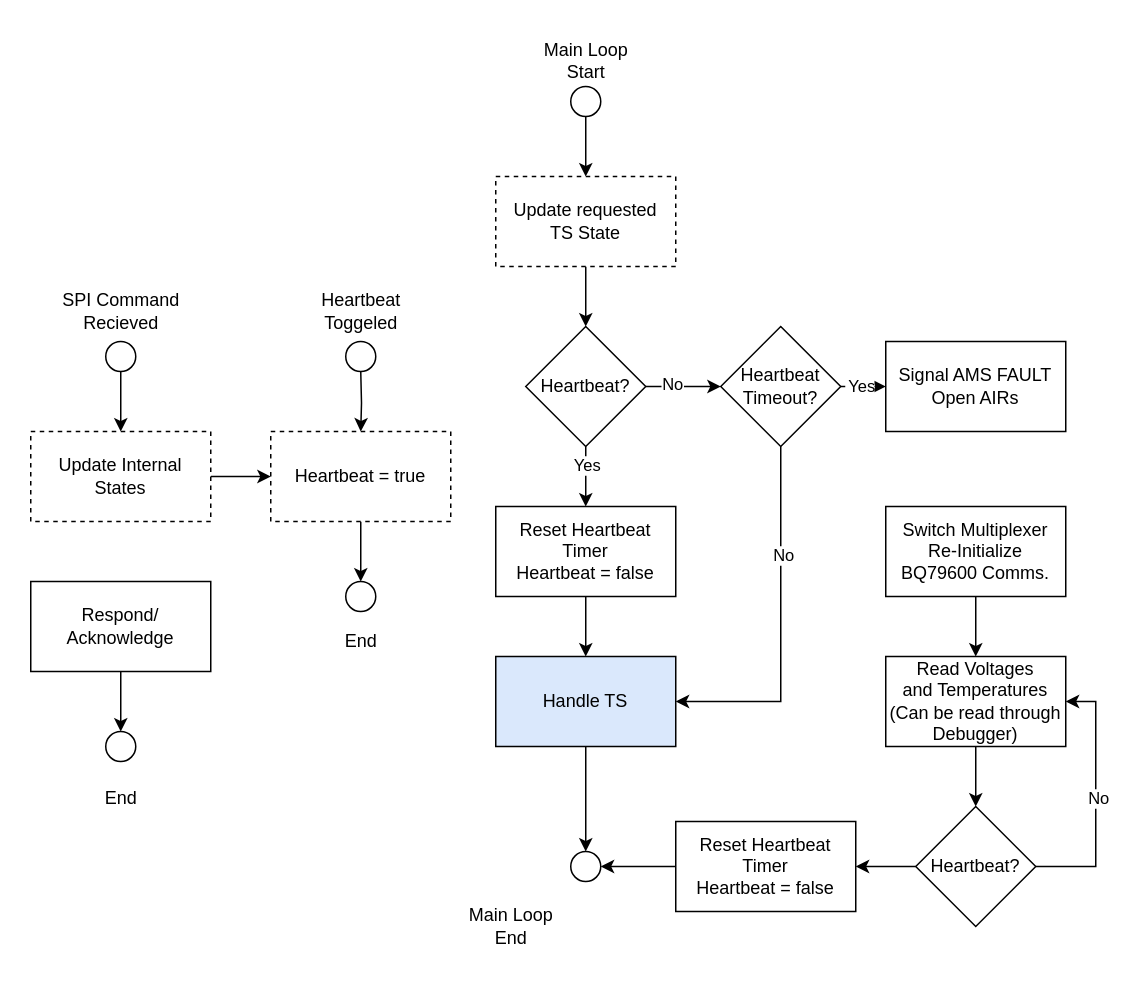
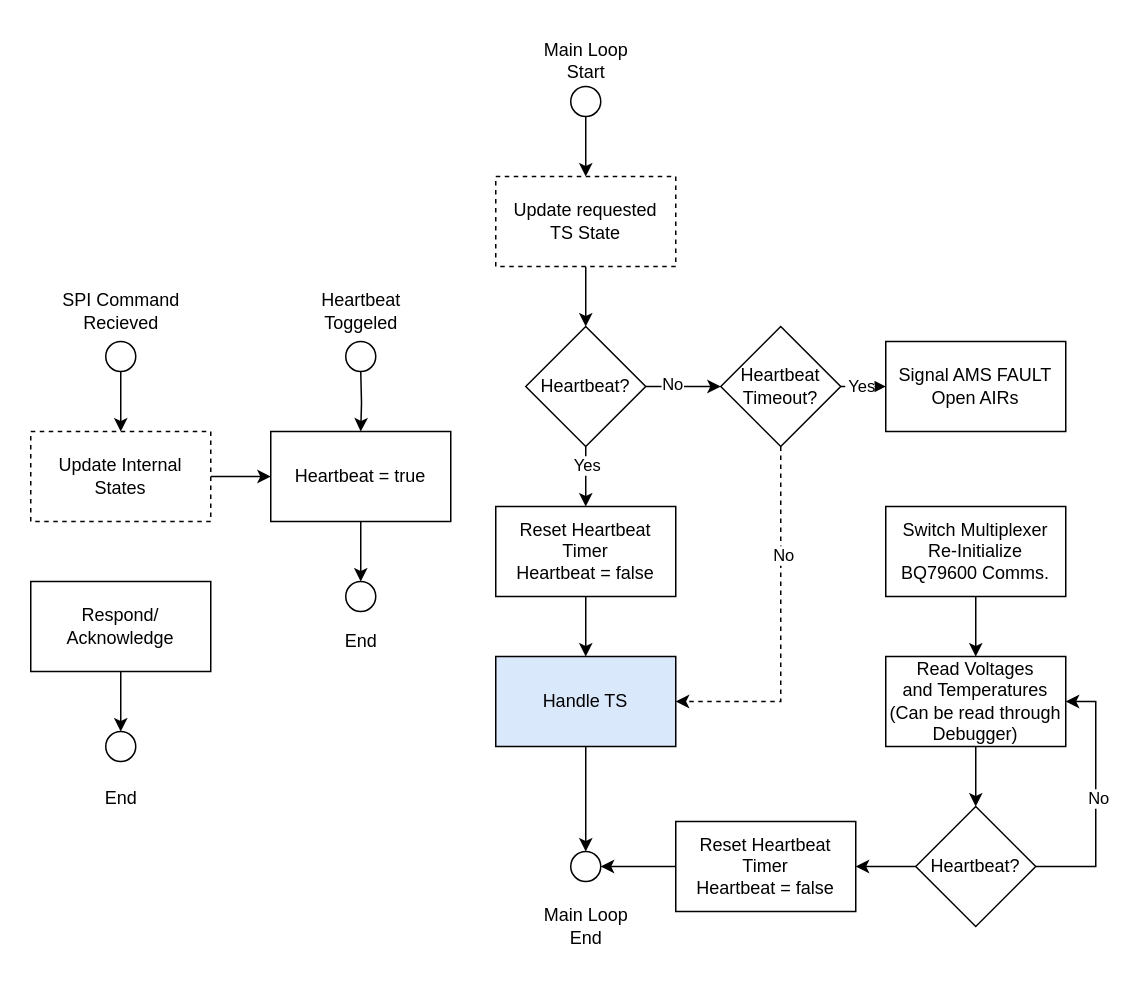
node "Heartbeat = true": style dashed -> solid
edge "Heartbeat Timeout?" -> "Handle TS": style solid -> dashed
node "Main Loop End": moved (511, 926) -> (586, 926)
